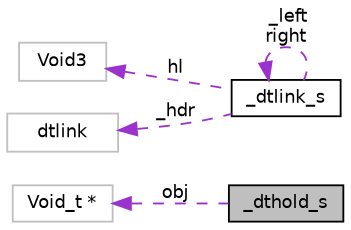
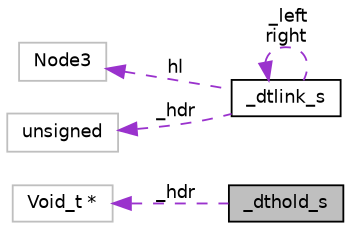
node "Void3": label "Void3" -> "Node3"
node "dtlink": label "dtlink" -> "unsigned"
edge "_dthold_s" -> "Void_t *": label " obj" -> " _hdr"
